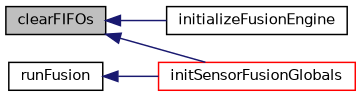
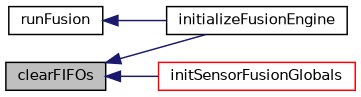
edge "initSensorFusionGlobals" -> "runFusion": now "initializeFusionEngine" -> "runFusion"
